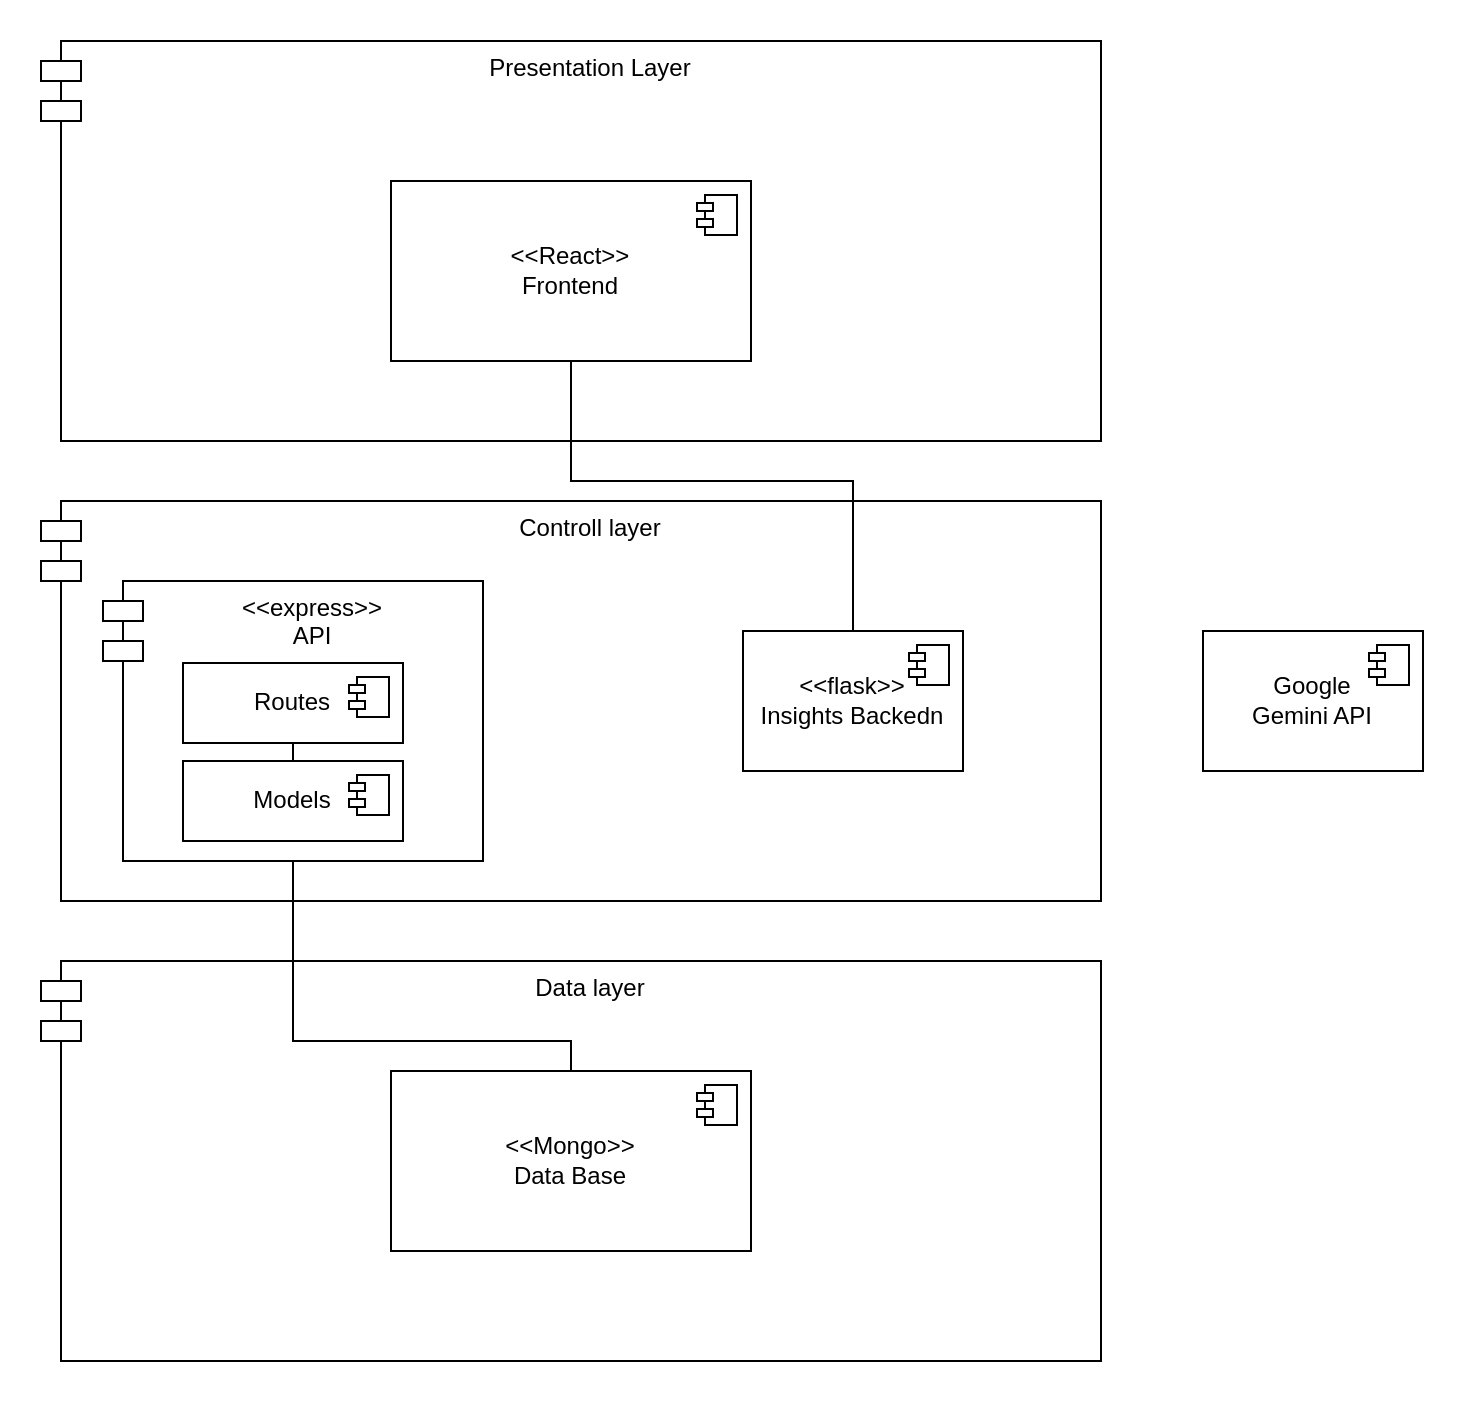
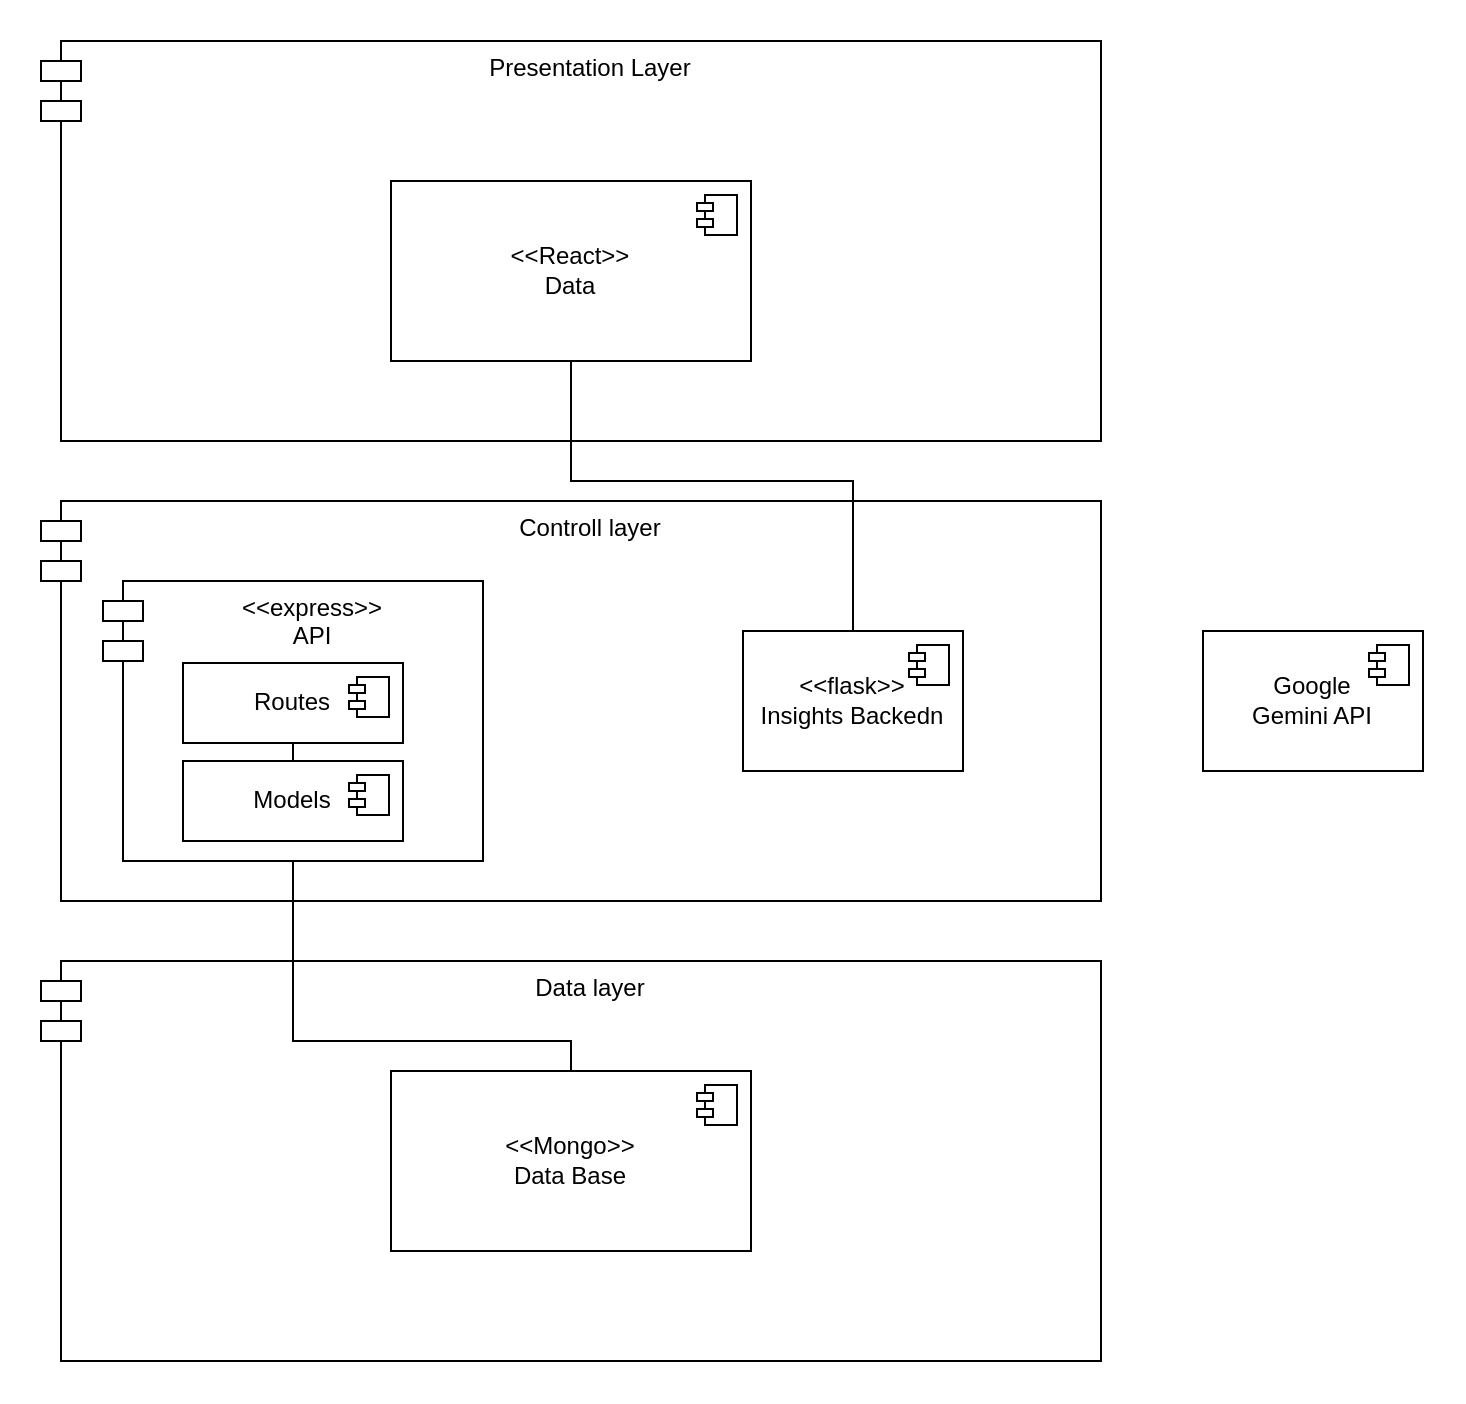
node "<<React>> Frontend": label "<<React>> Frontend" -> "<<React>> Data"
